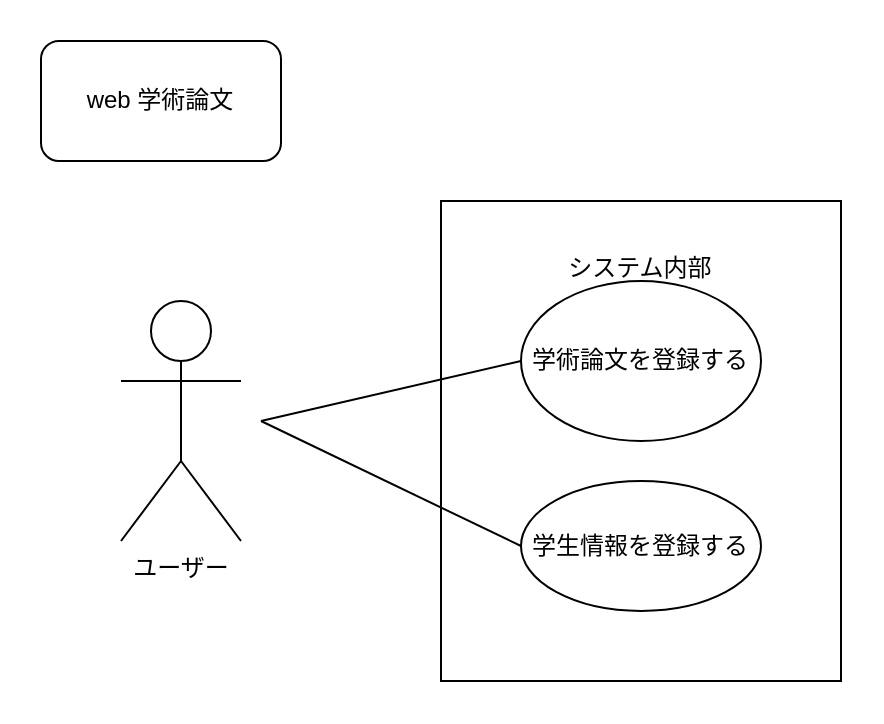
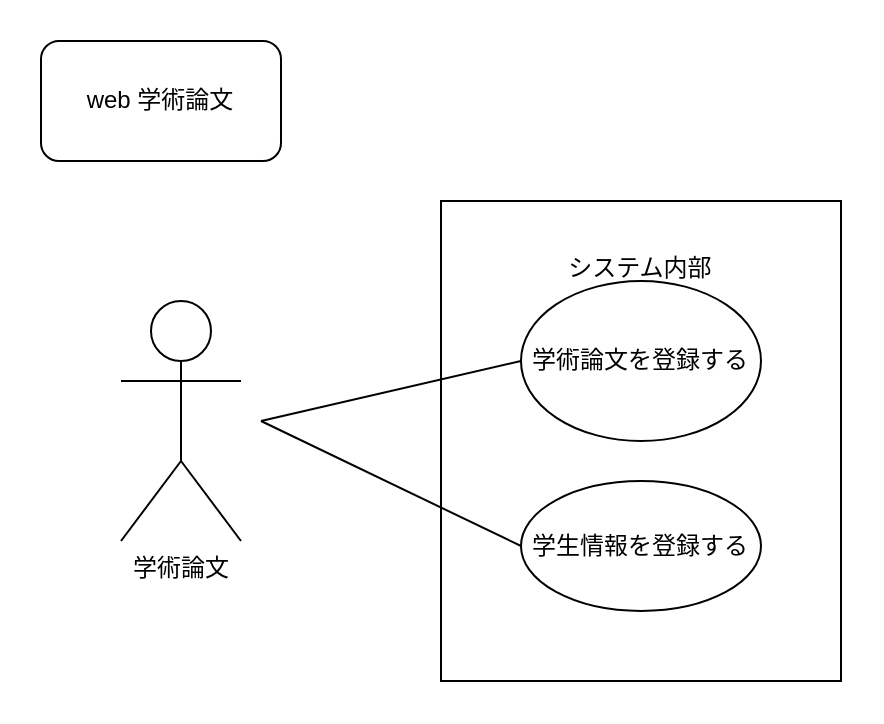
node "ユーザー": label "ユーザー" -> "学術論文"
